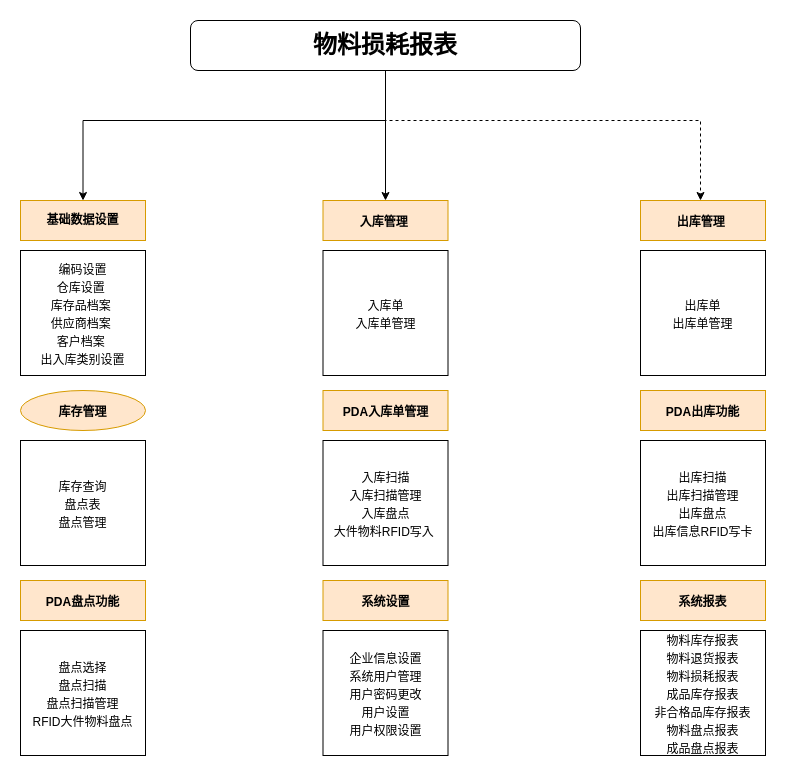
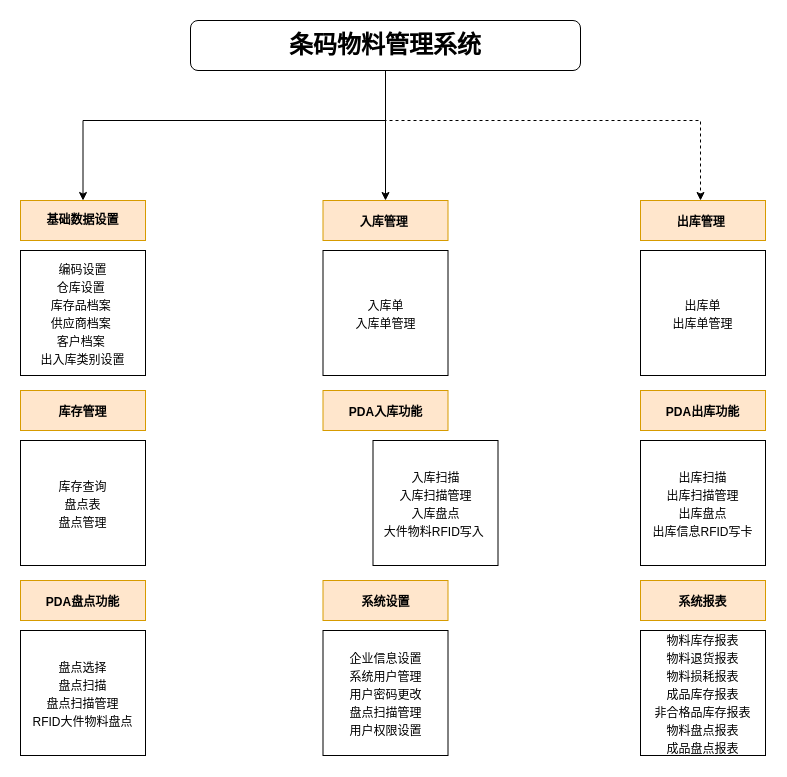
node "物料损耗报表": label "物料损耗报表" -> "条码物料管理系统"
node "库存管理": shape ellipse -> rectangle
node "PDA入库单管理": label "PDA入库单管理" -> "PDA入库功能"
node "入库扫描 入库扫描管理 入库盘点 大件物料RFID写入": moved (386, 503) -> (436, 503)
node "企业信息设置 系统用户管理 用户密码更改 用户设置 用户权限设置": label "企业信息设置 系统用户管理 用户密码更改 用户设置 用户权限设置" -> "企业信息设置 系统用户管理 用户密码更改 盘点扫描管理 用户权限设置"
